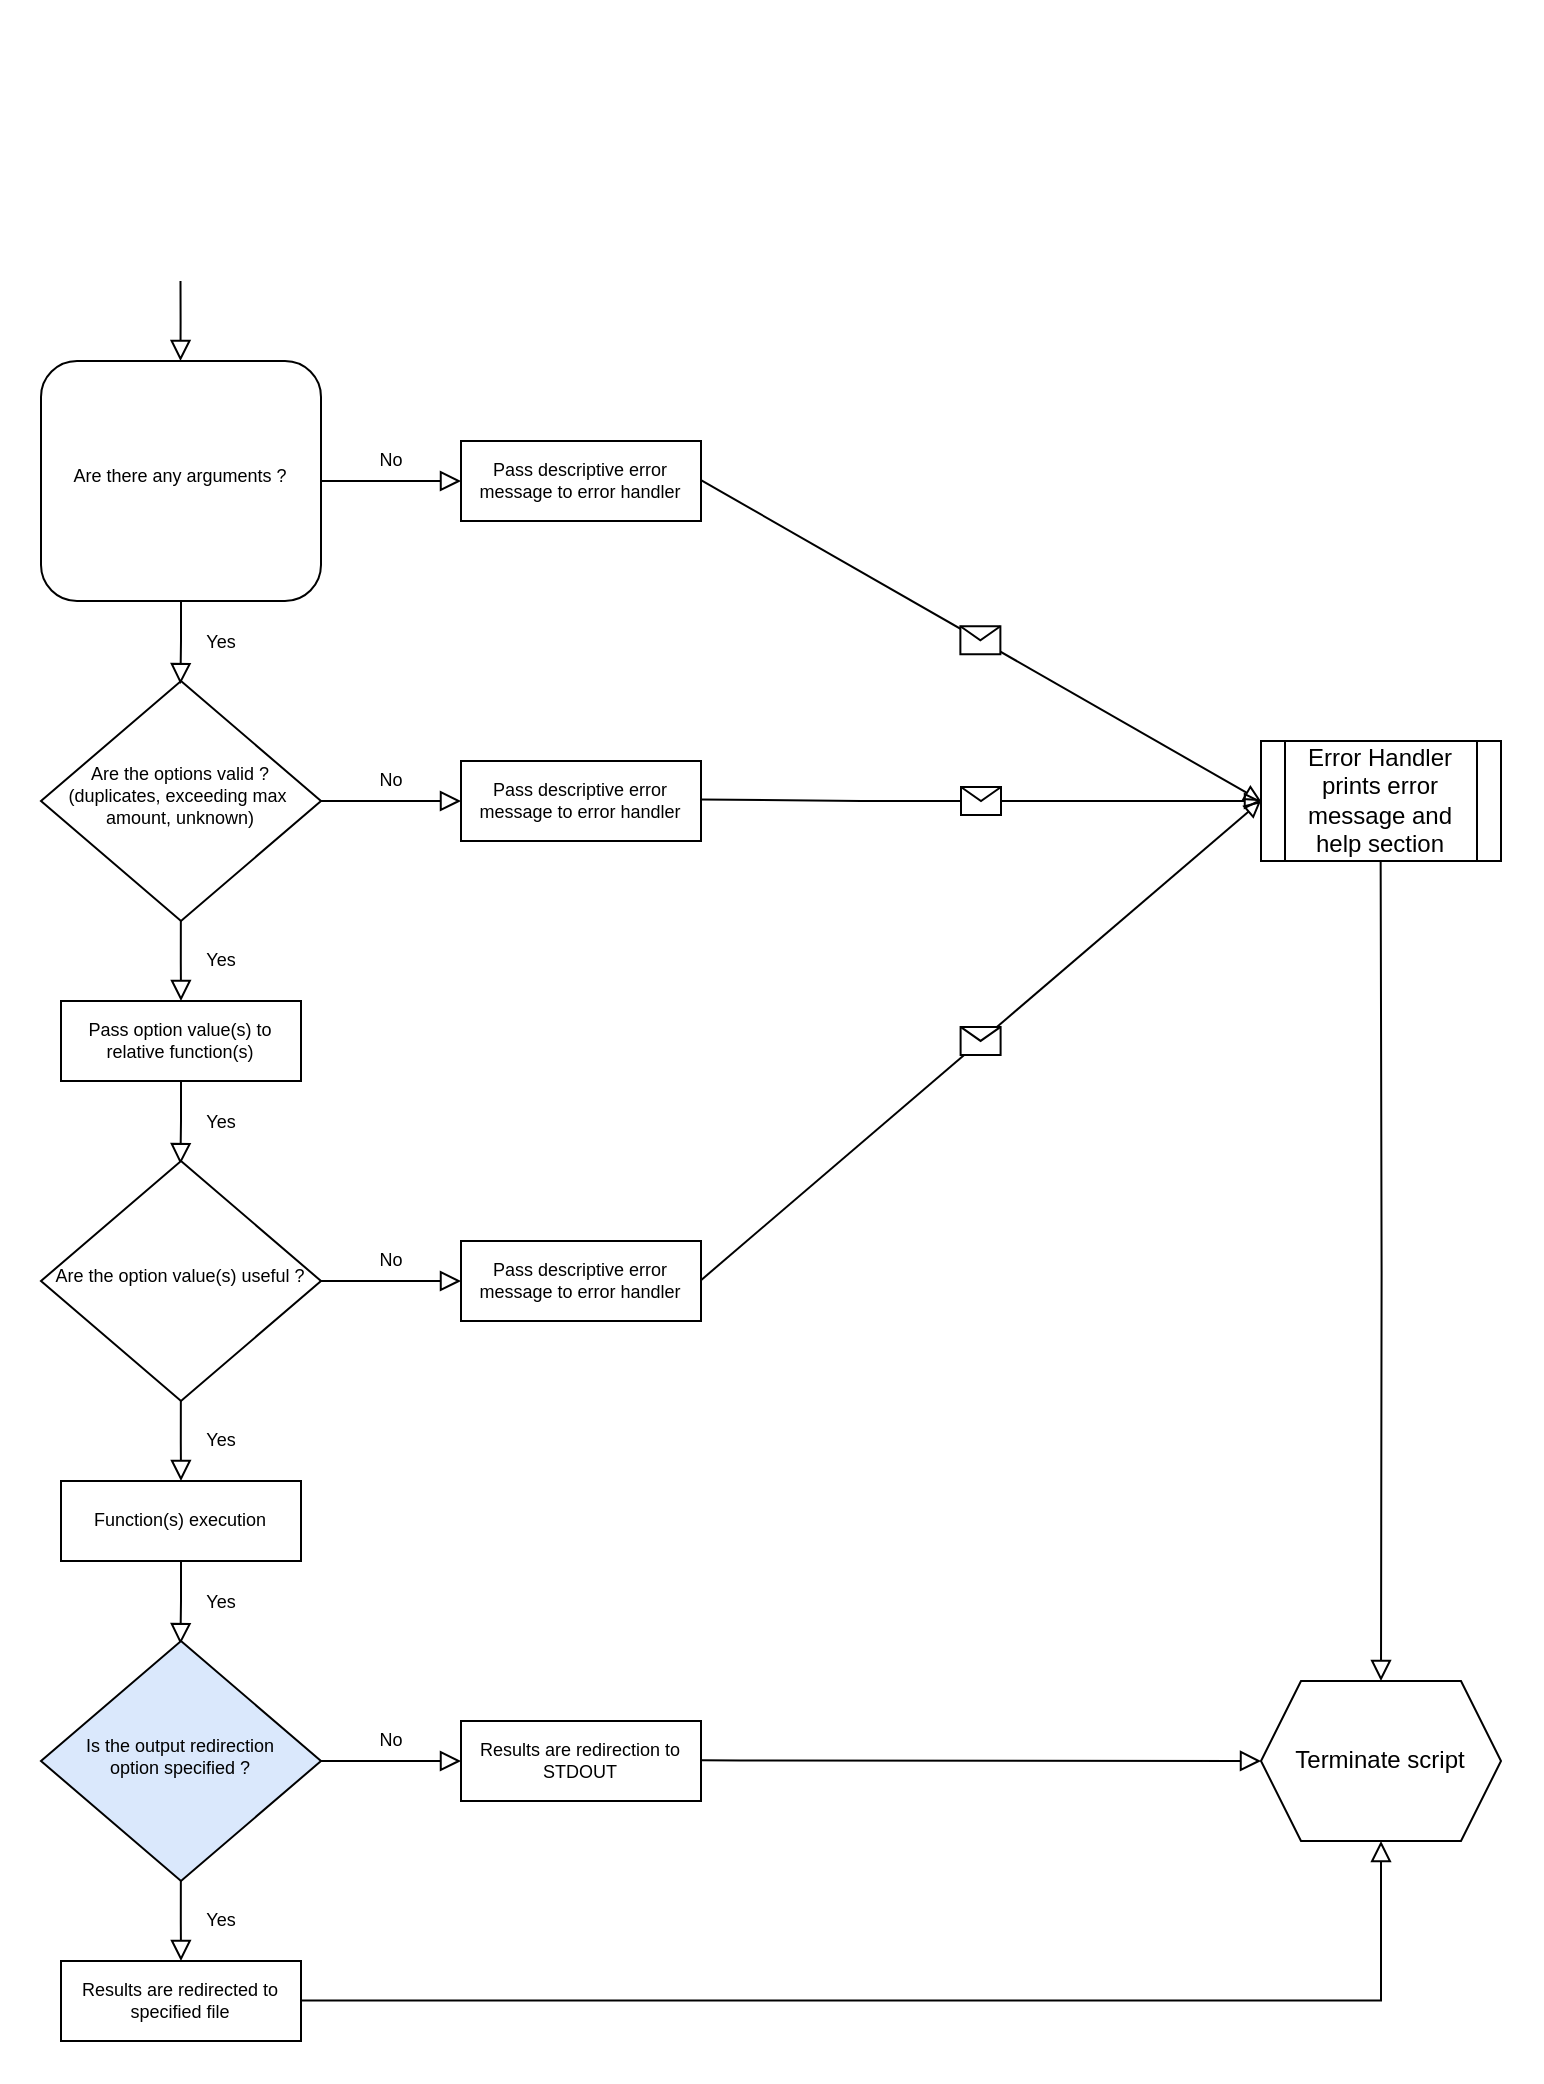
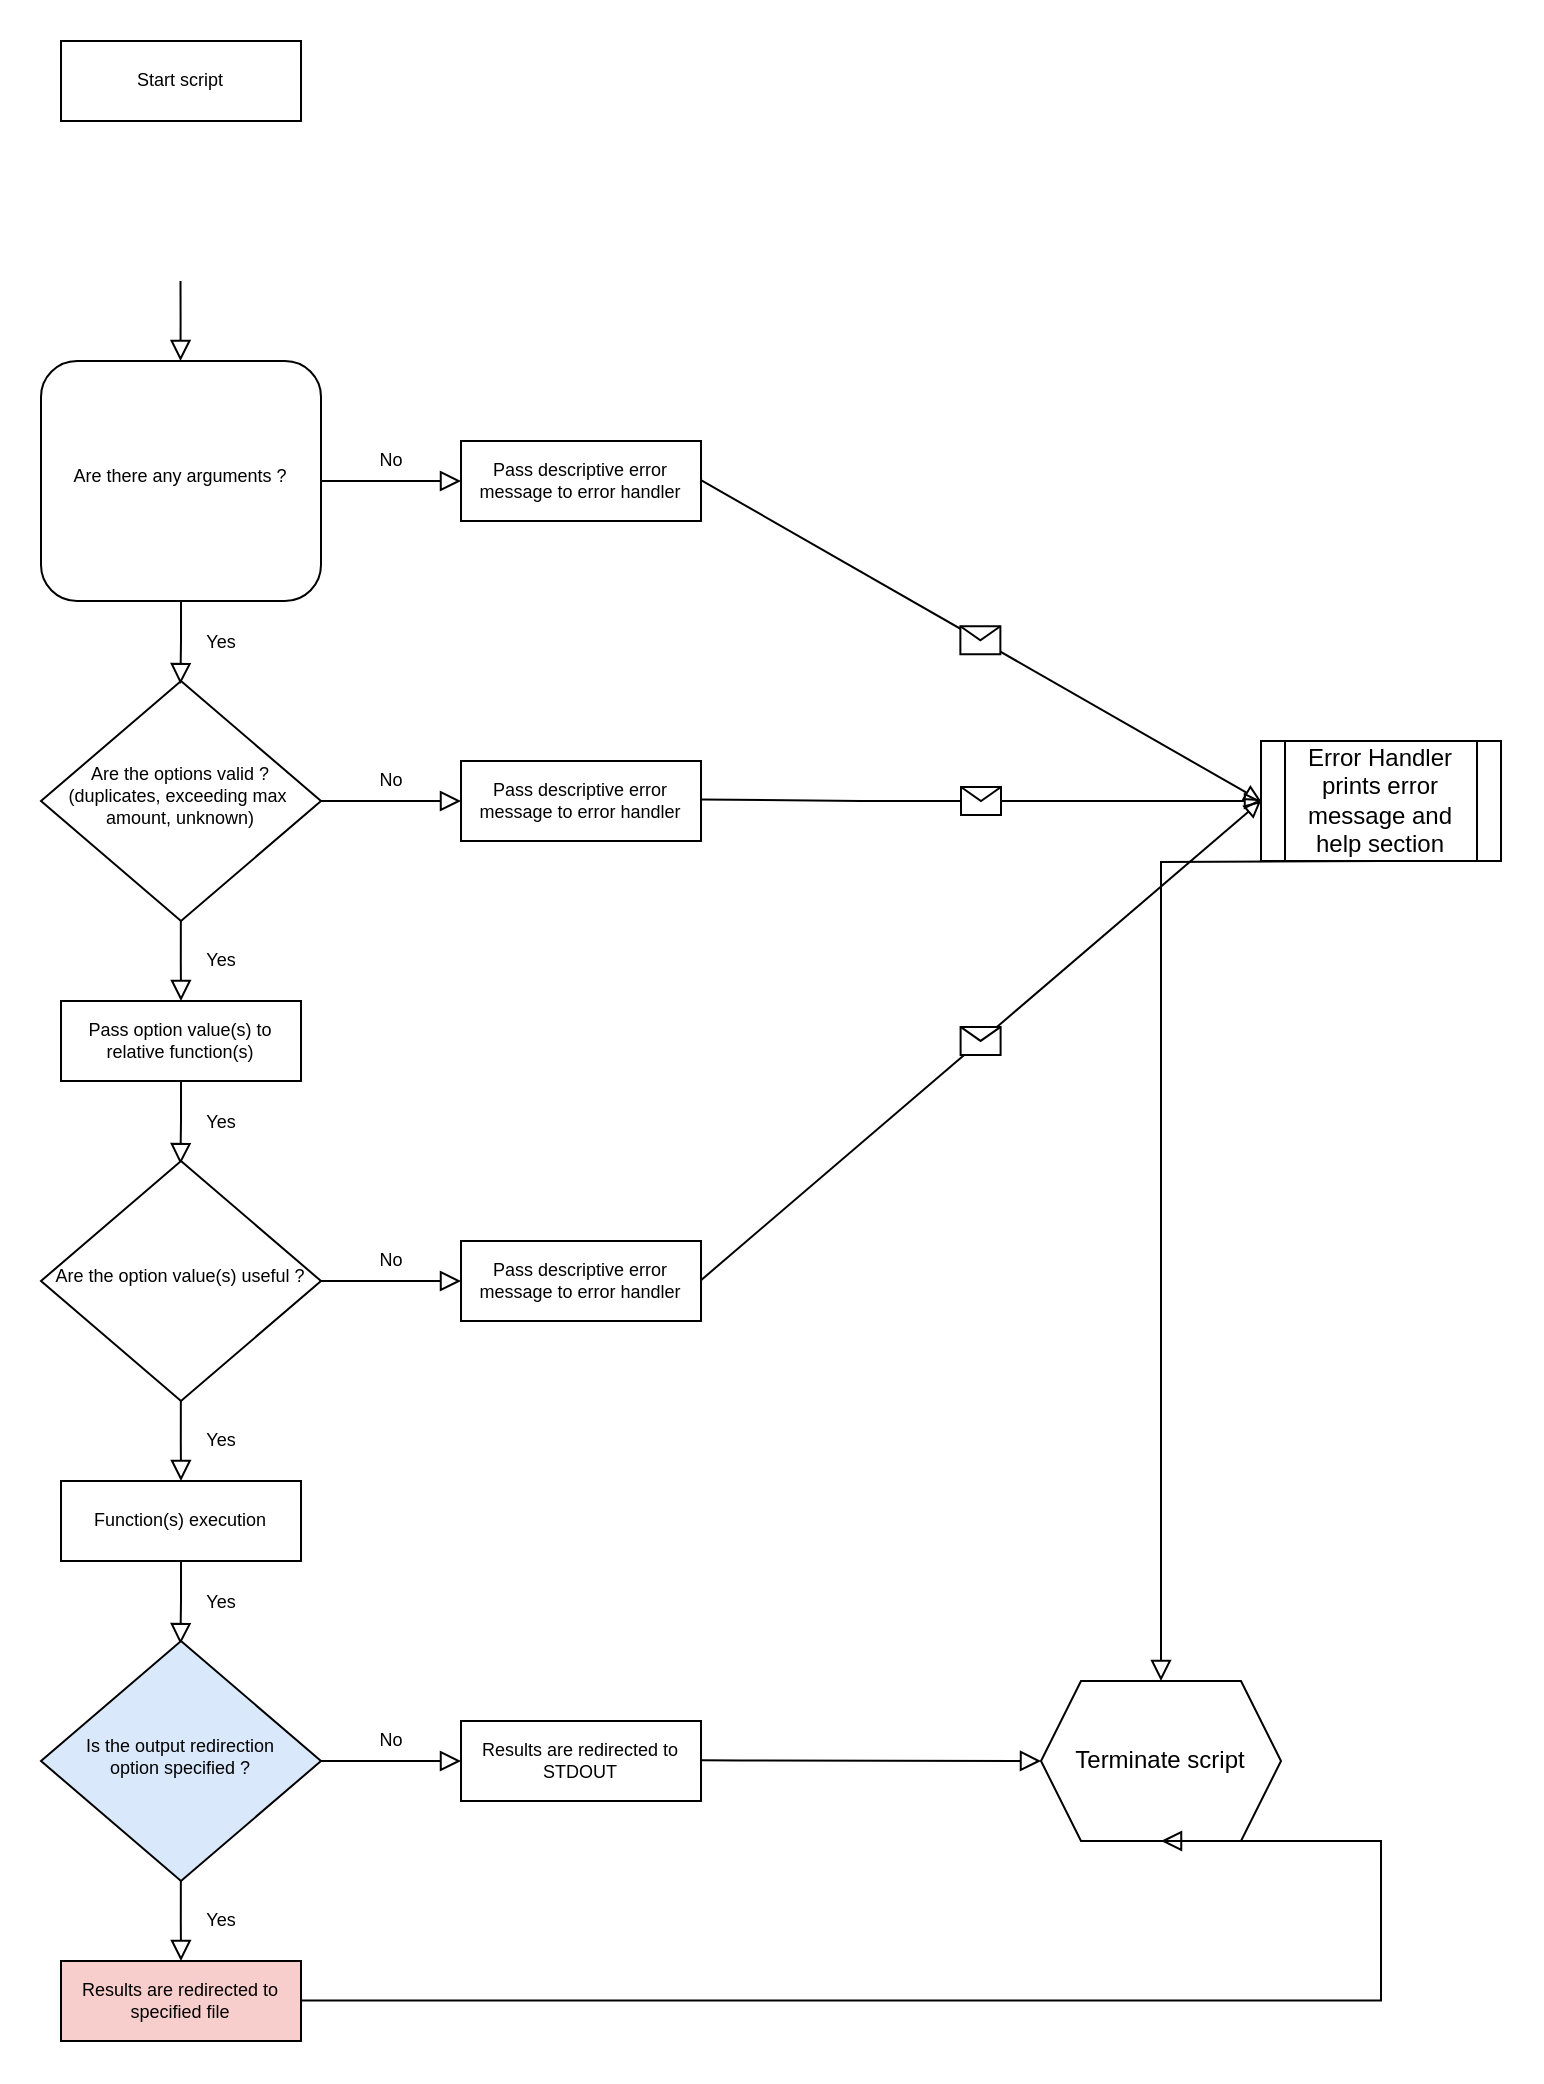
node "Start script": added
node "Results are redirection to STDOUT": label "Results are redirection to STDOUT" -> "Results are redirected to STDOUT"
node "Terminate script": moved (1381, 1761) -> (1161, 1761)
node "Results are redirected to specified file": fillcolor #ffffff -> #f8cecc
